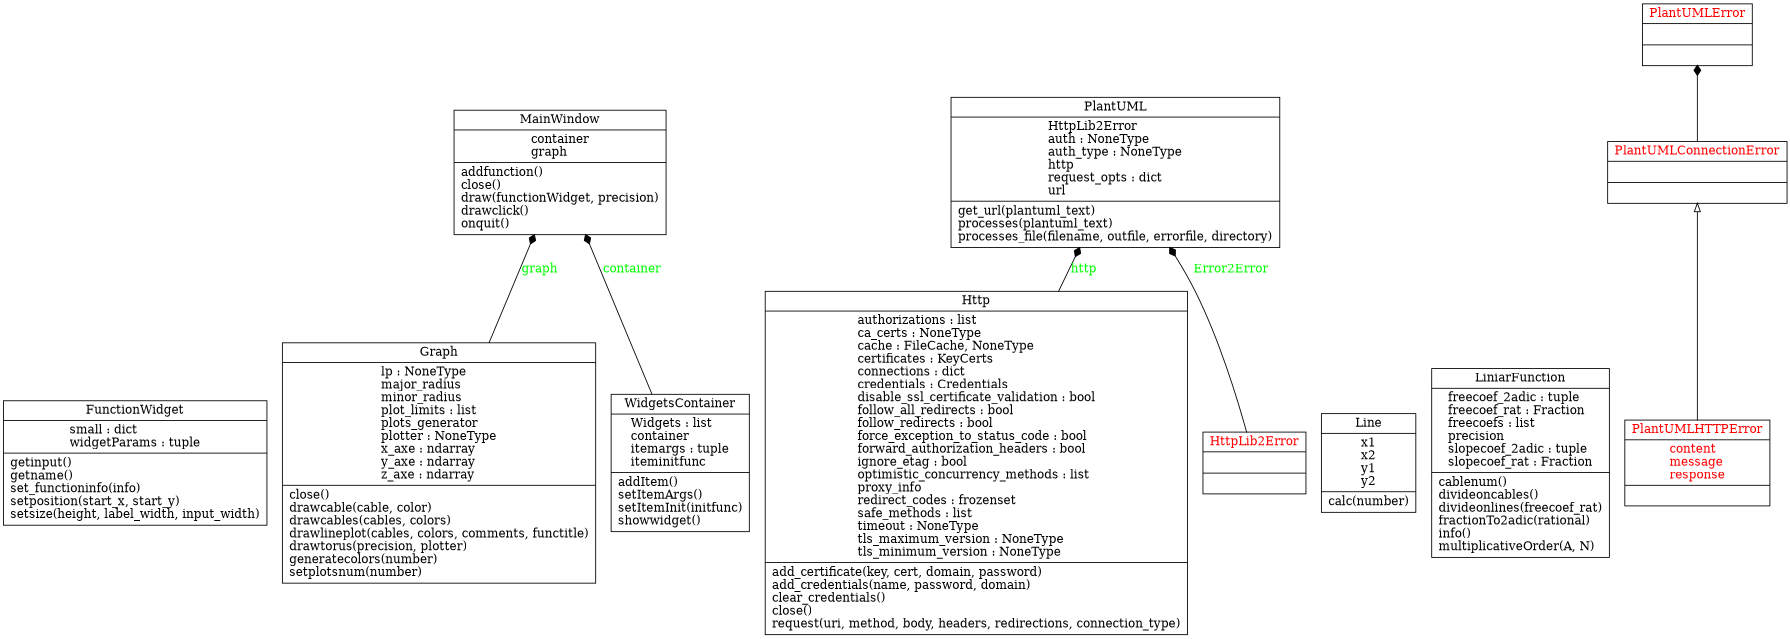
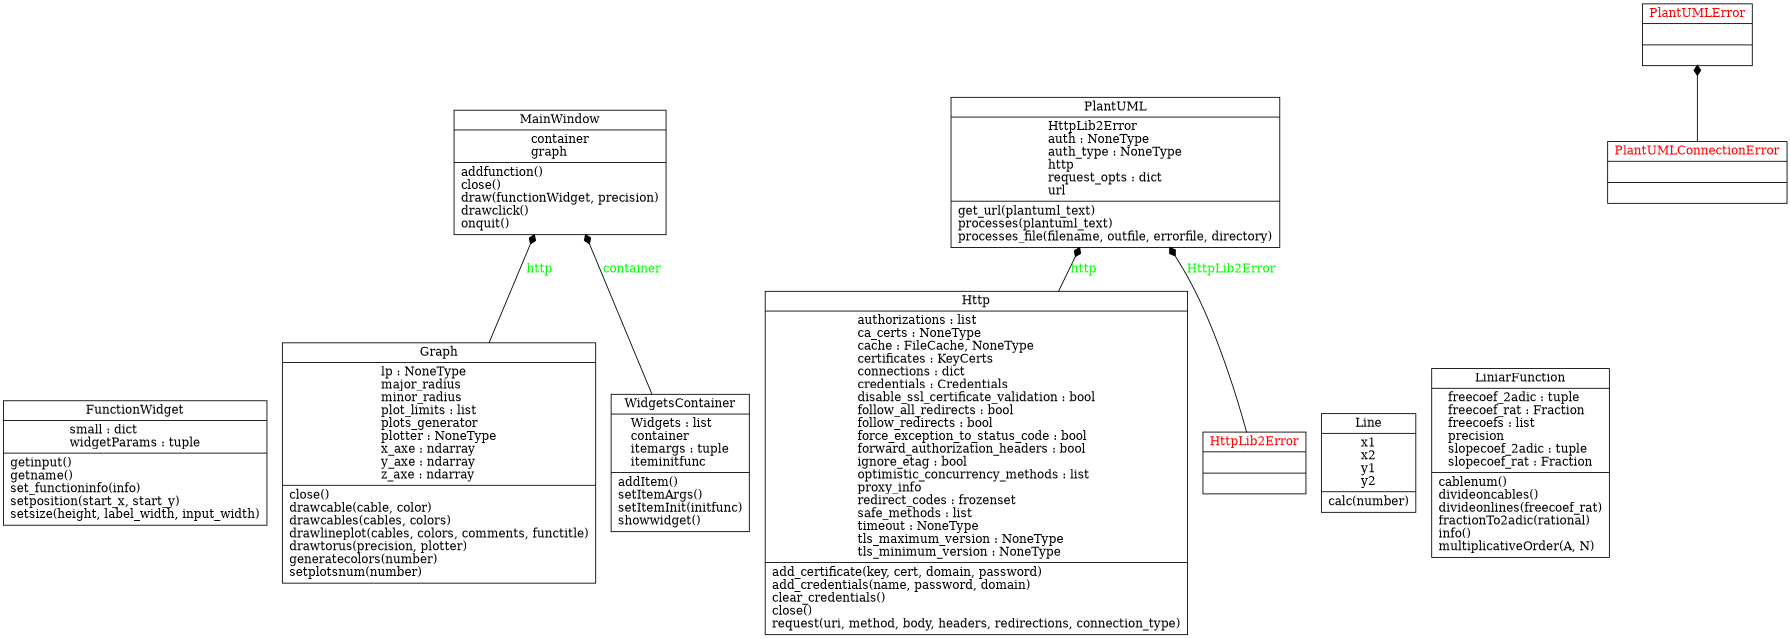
edge "Graph" -> "MainWindow": label "graph" -> "http"
edge "HttpLib2Error" -> "PlantUML": label "Error2Error" -> "HttpLib2Error"
node "PlantUMLHTTPError": removed
